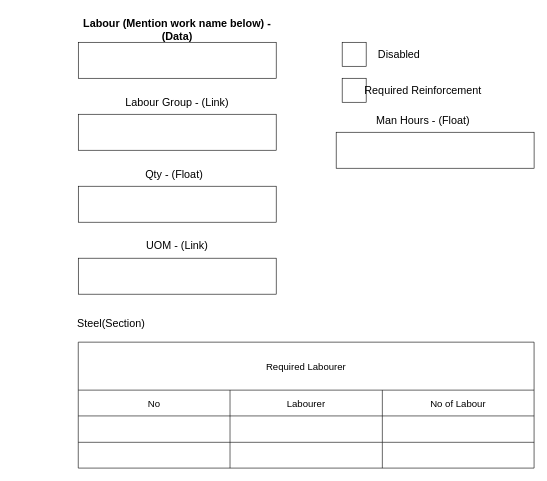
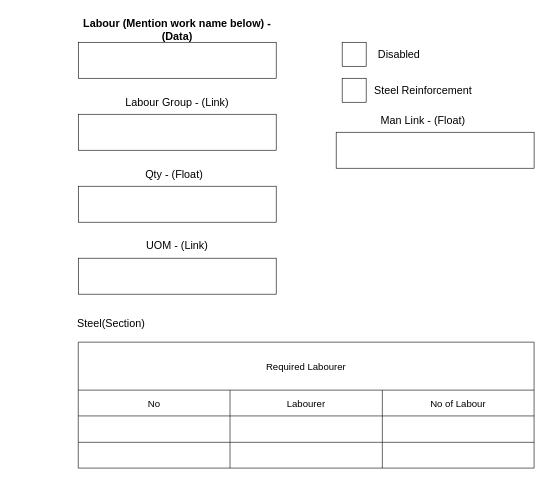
node "Required Reinforcement": label "Required Reinforcement" -> "Steel Reinforcement"
node "Man Hours - (Float)": label "Man Hours - (Float)" -> "Man Link - (Float)"
